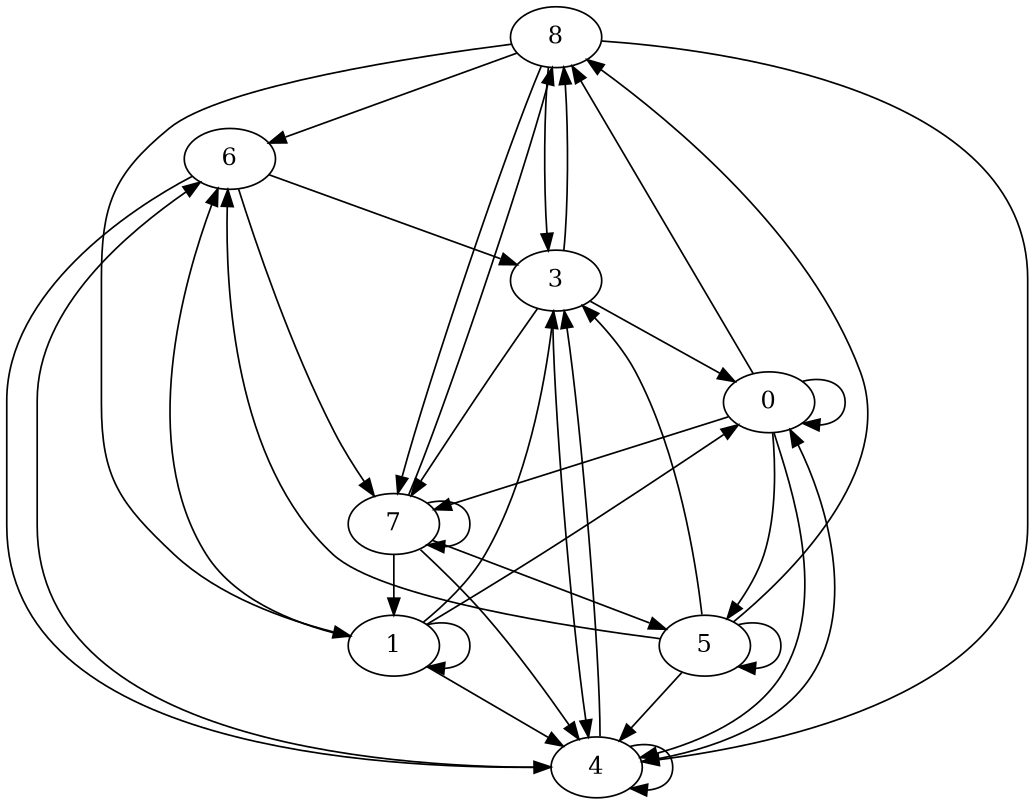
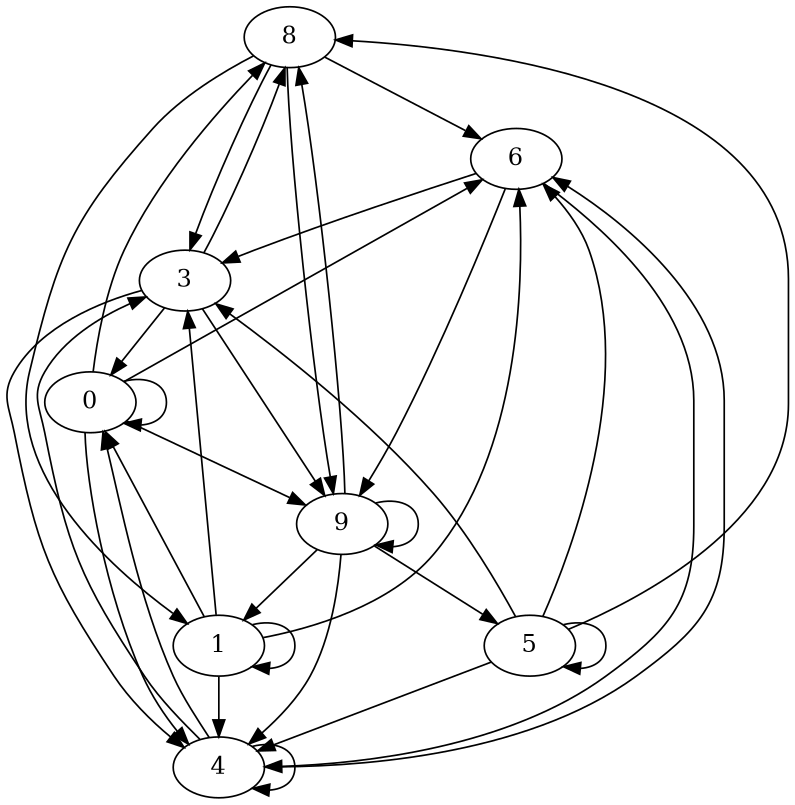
edge "8" -> "4": removed
edge "0" -> "5": now "0" -> "6"
node "7": label "7" -> "9"
